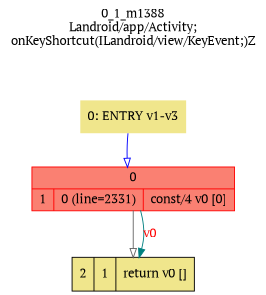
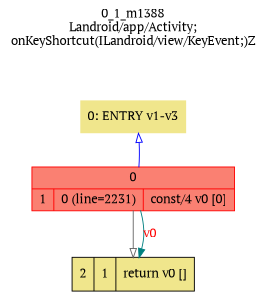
edge "0: ENTRY v1-v3" -> "0": reversed
node "0": text "0 (line=2331)" -> "0 (line=2231)"
